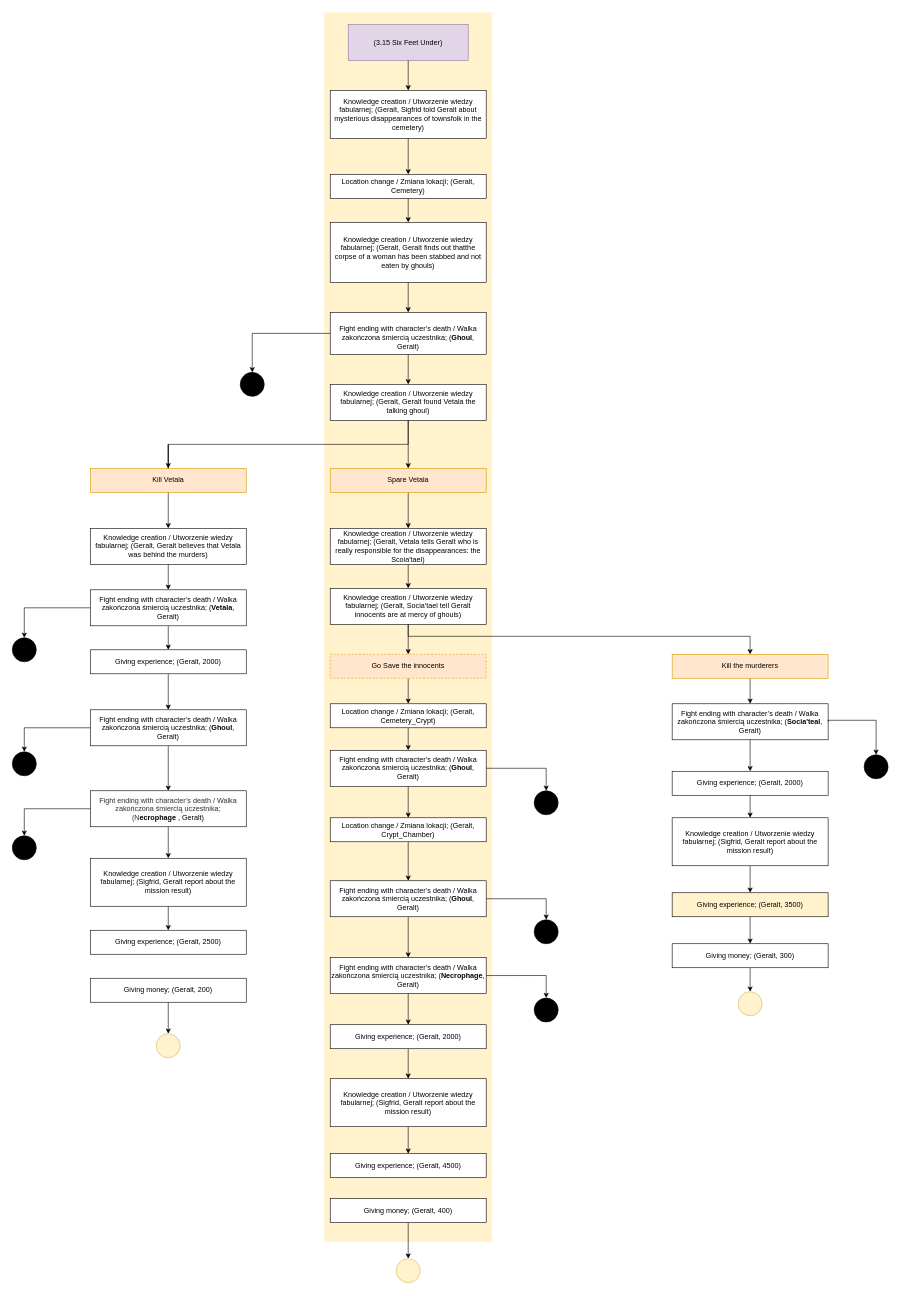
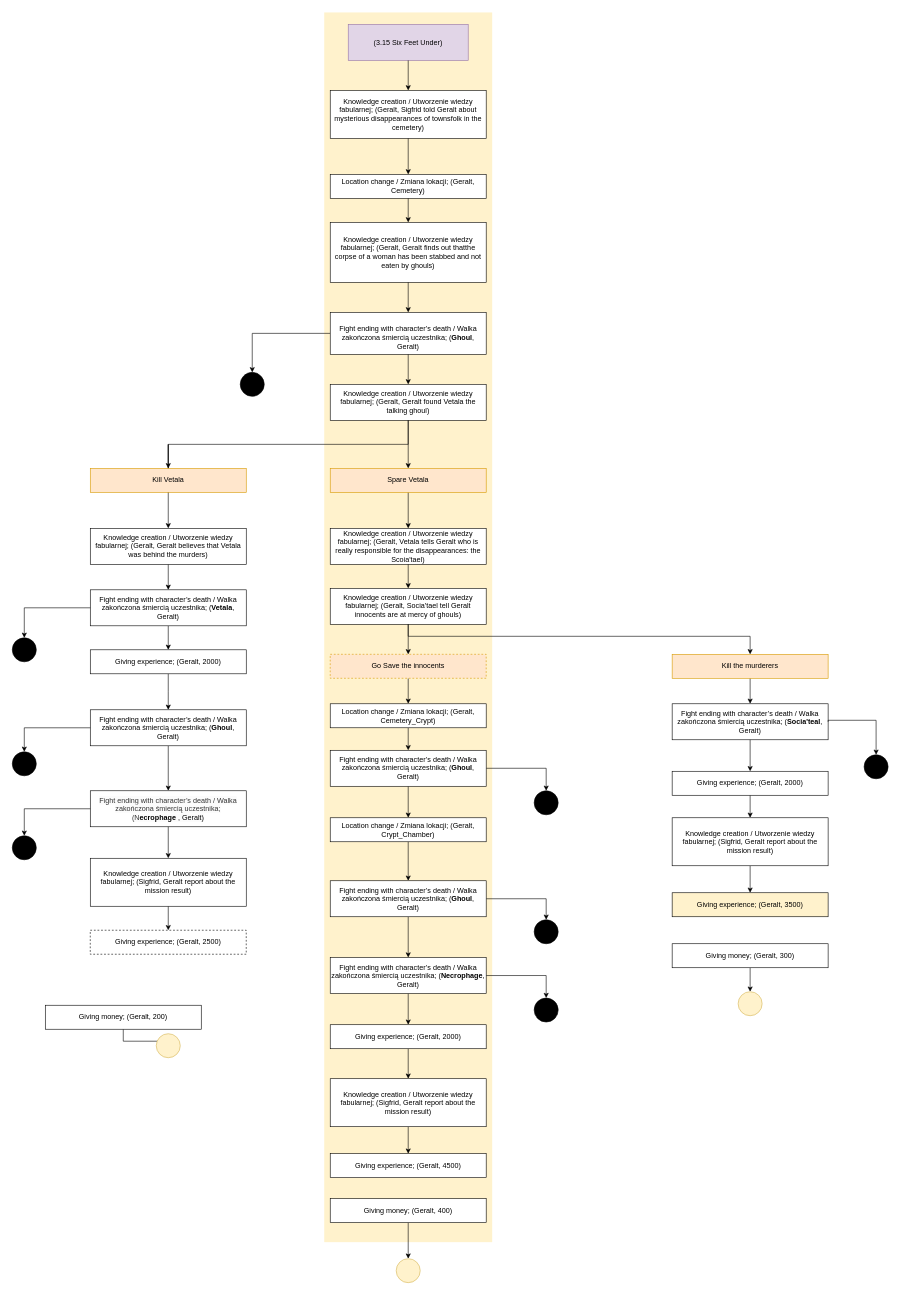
edge "Giving experience; (Geralt, 3500)" -> "Giving money; (Geralt, 300)": removed
node "Giving experience; (Geralt, 2500)": style solid -> dashed
node "Giving money; (Geralt, 200)": moved (168, 990) -> (123, 1017)
